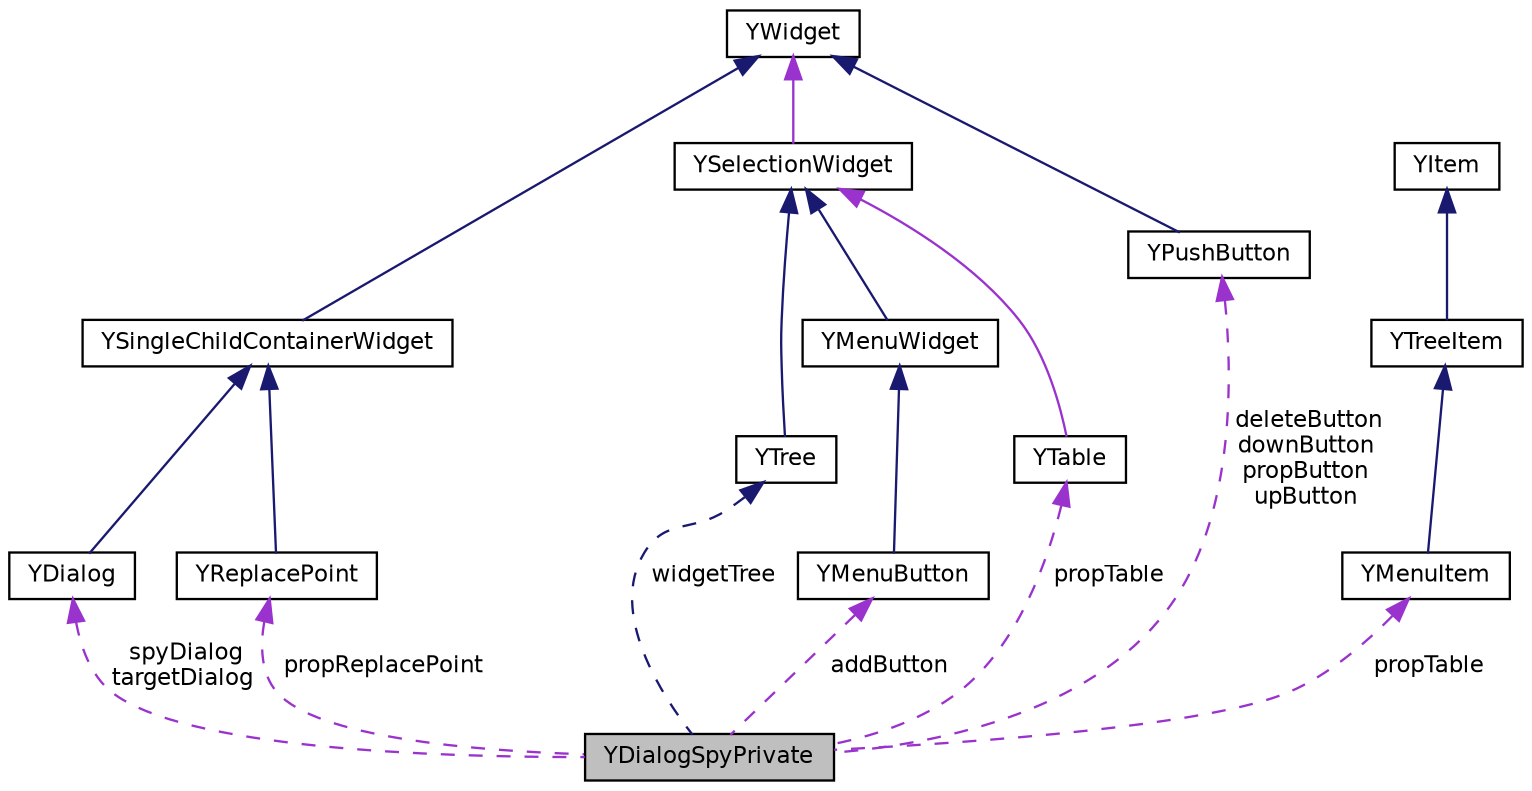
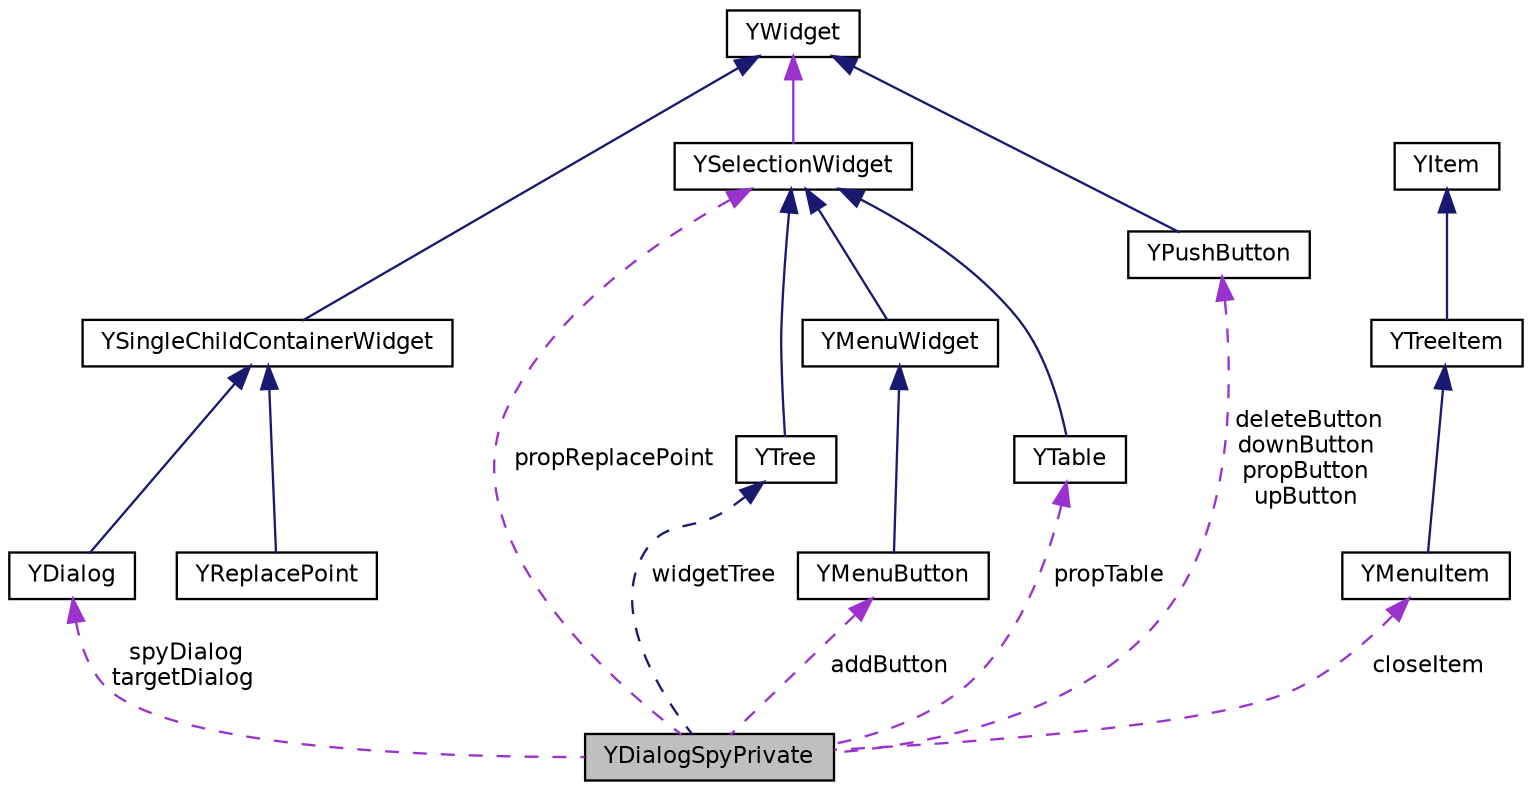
edge "YTable" -> "YSelectionWidget": color darkorchid3 -> midnightblue
edge "YDialogSpyPrivate" -> "YMenuItem": label " propTable" -> " closeItem"
edge "YDialogSpyPrivate" -> "YReplacePoint": now "YDialogSpyPrivate" -> "YSelectionWidget"
